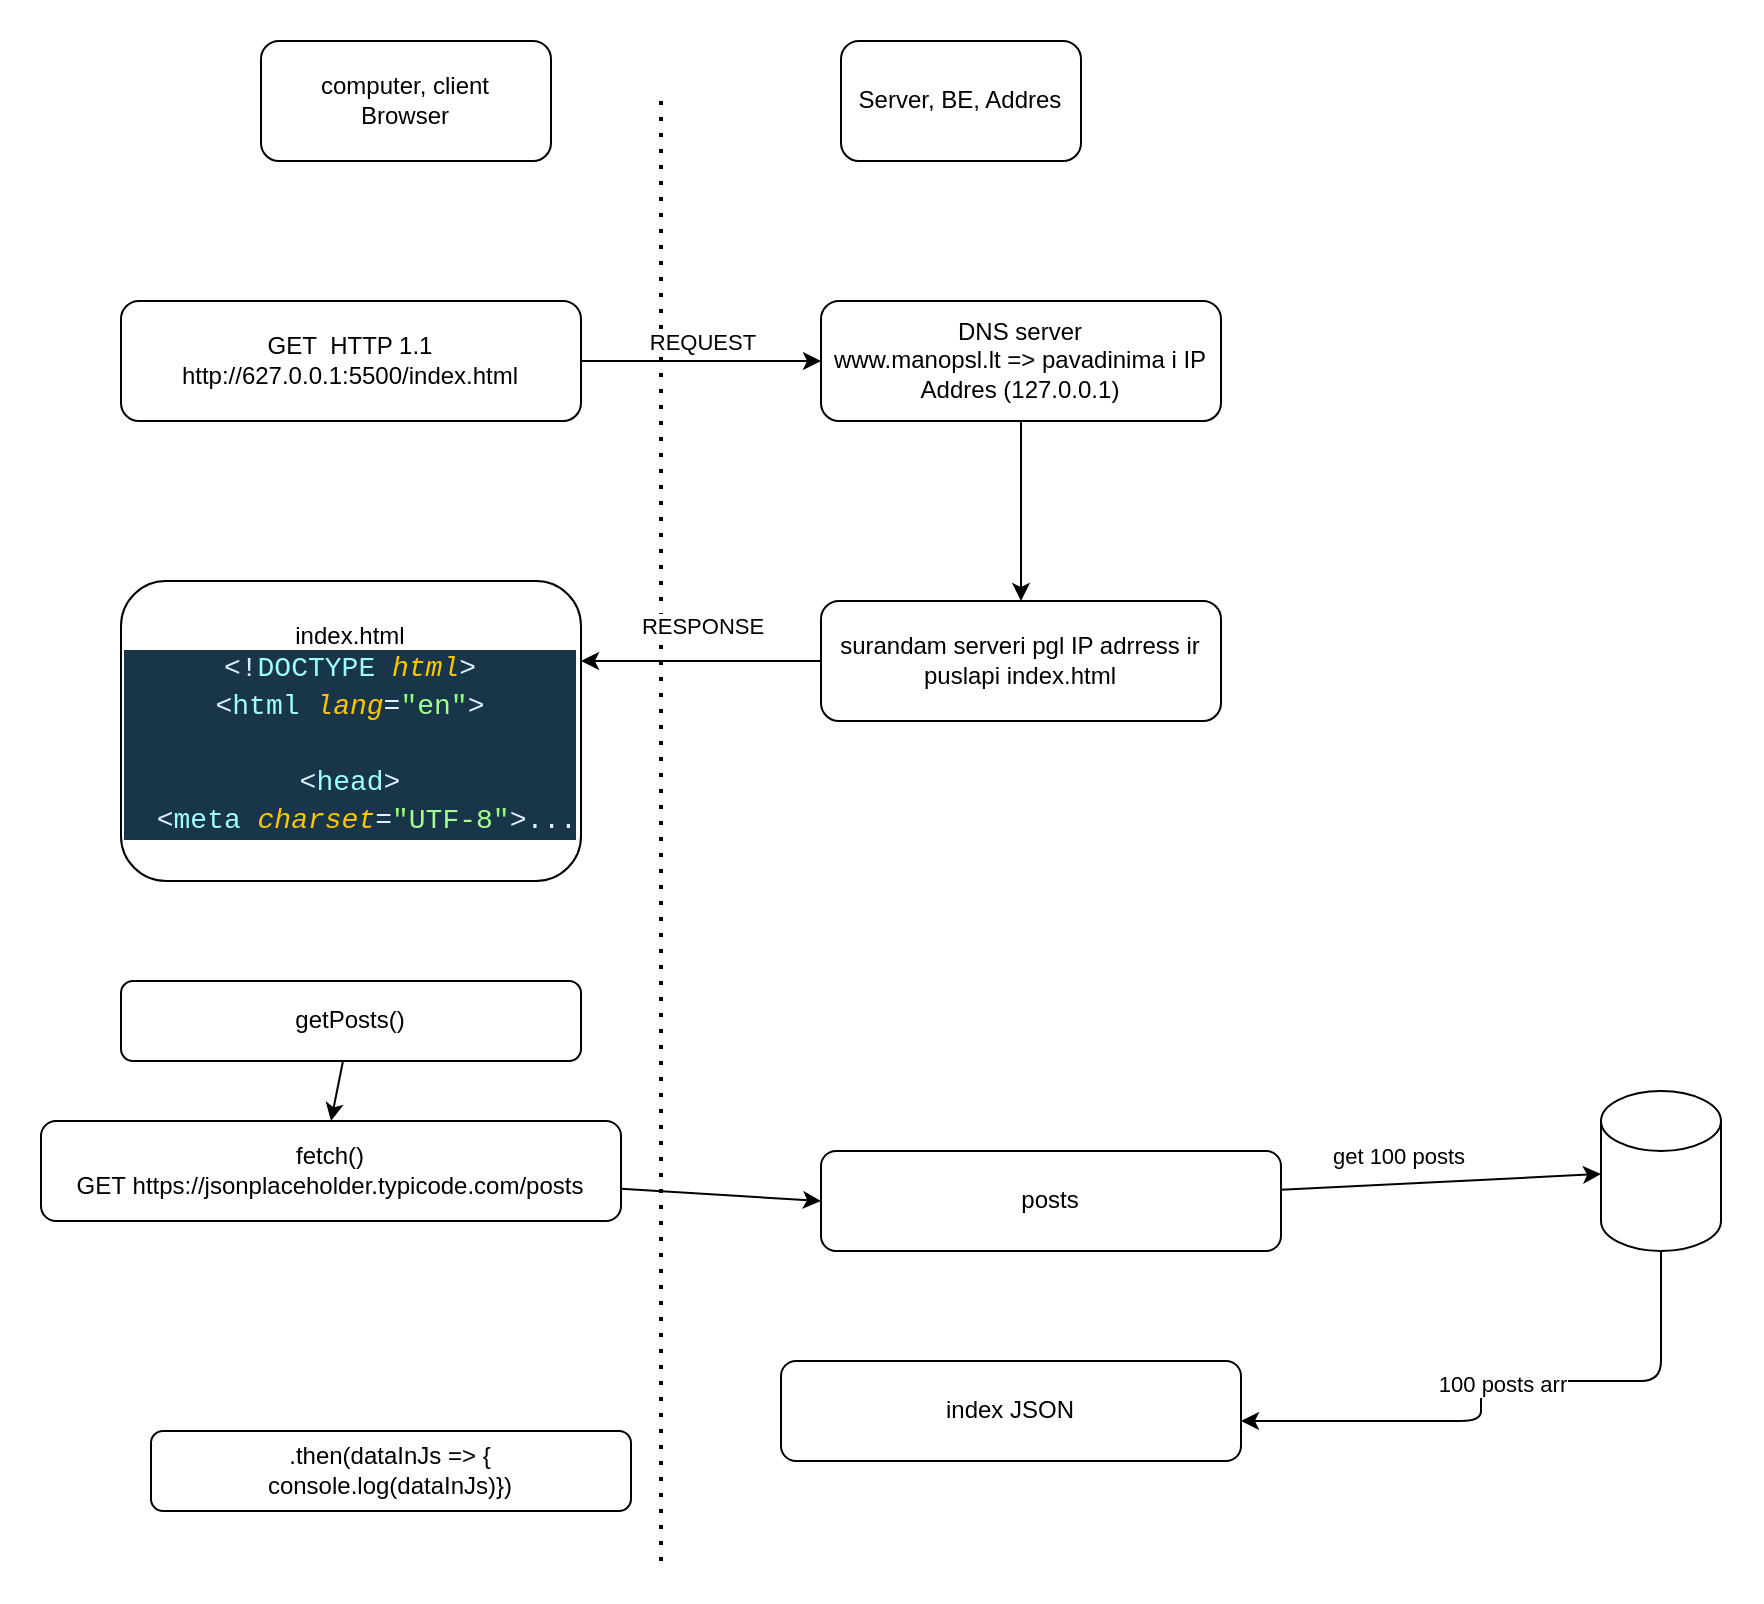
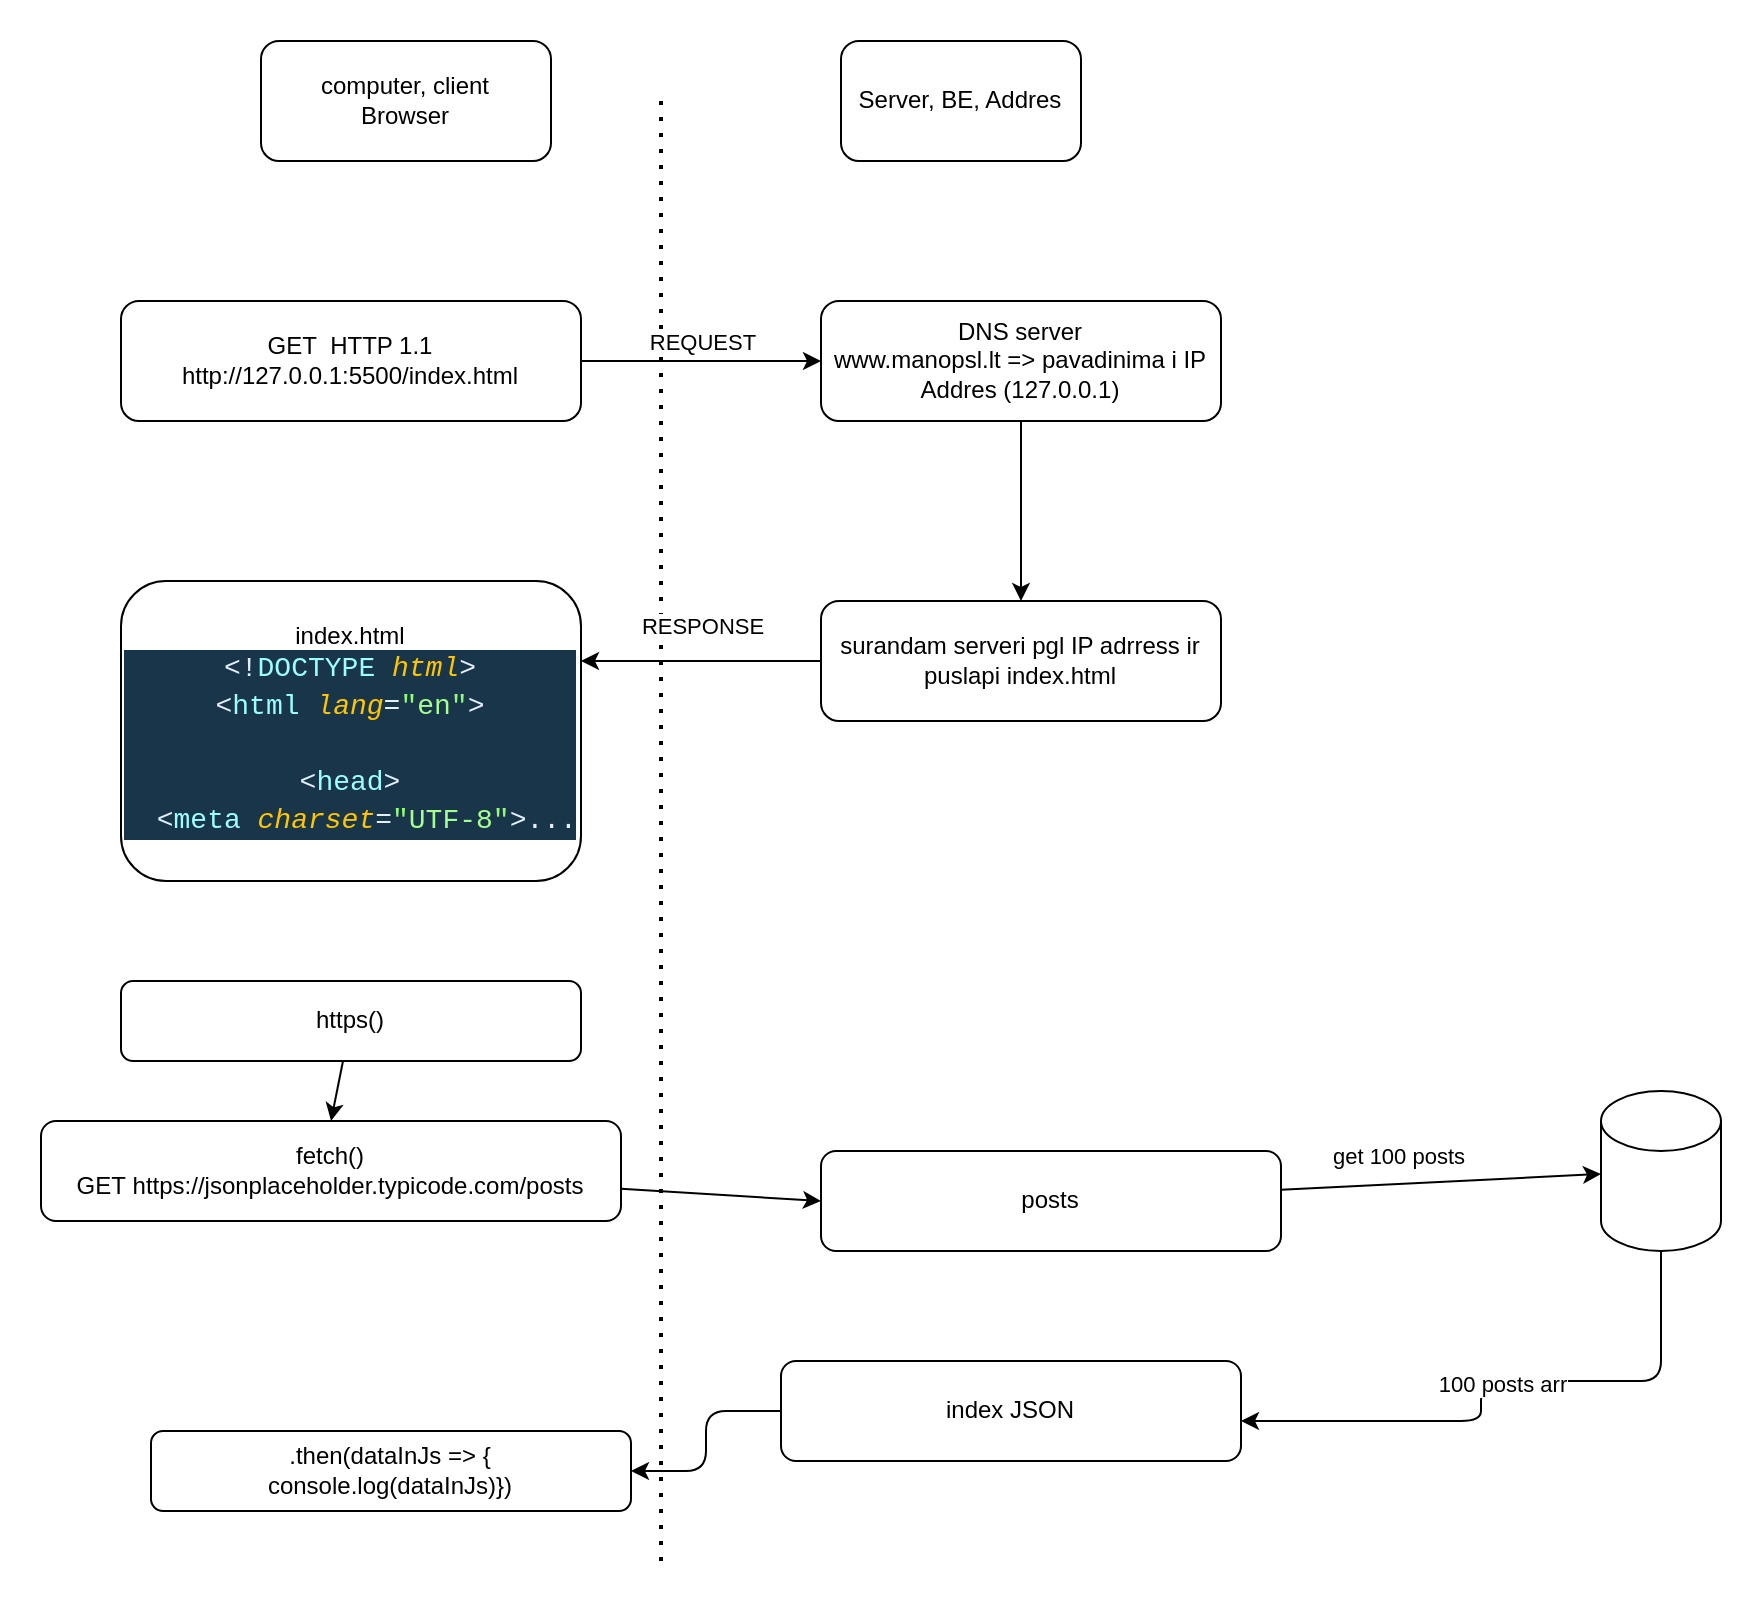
node "GET HTTP 1.1 http://627.0.0.1:5500/index.html": label "GET HTTP 1.1 http://627.0.0.1:5500/index.html" -> "GET HTTP 1.1 http://127.0.0.1:5500/index.html"
node "getPosts()": label "getPosts()" -> "https()"
edge "index JSON" -> ".then(dataInJs => { console.log(dataInJs)})": added
